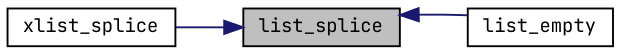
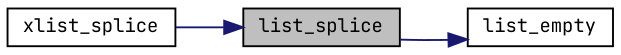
edge "list_empty" -> "list_splice": reversed
